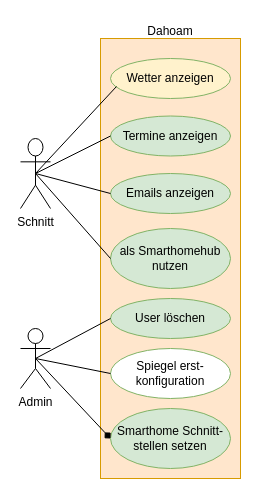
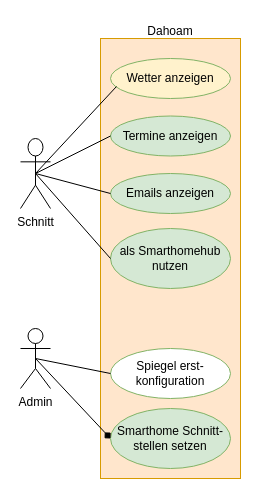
node "User löschen": removed
edge "User löschen" -- "Admin": removed
